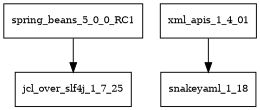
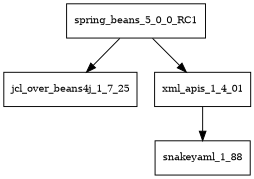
edge "spring_beans_5_0_0_RC1" -> "xml_apis_1_4_01": added
node "jcl_over_slf4j_1_7_25": label "jcl_over_slf4j_1_7_25" -> "jcl_over_beans4j_1_7_25"
node "snakeyaml_1_18": label "snakeyaml_1_18" -> "snakeyaml_1_88"
